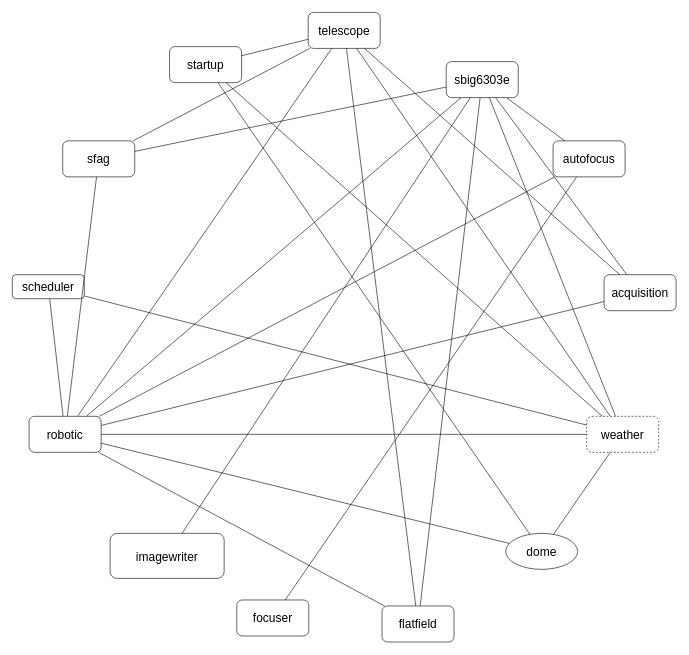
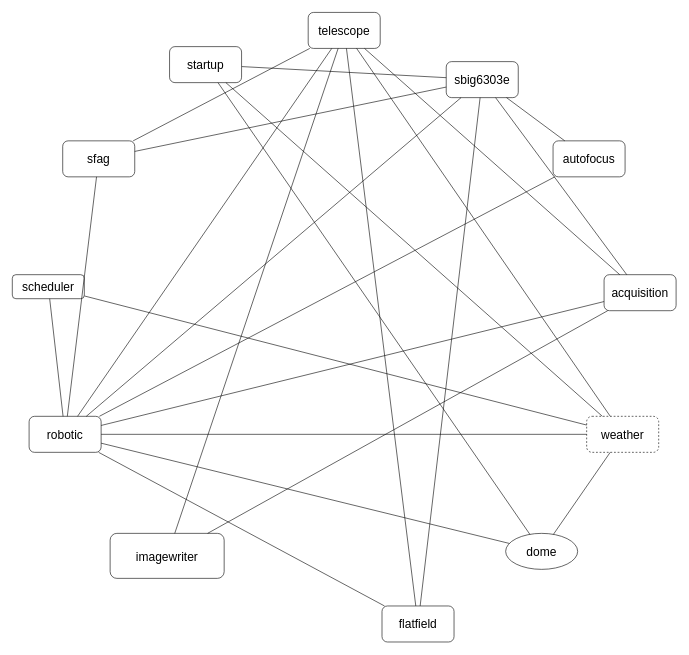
edge "telescope" -- "startup": now "telescope" -- "imagewriter"
edge "sbig6303e" -- "weather": now "sbig6303e" -- "startup"
edge "sbig6303e" -- "imagewriter": now "acquisition" -- "imagewriter"
edge "autofocus" -- "focuser": removed
node "focuser": removed
